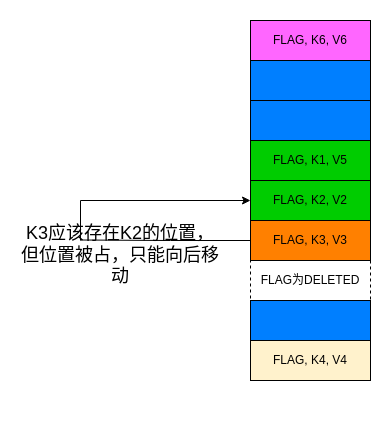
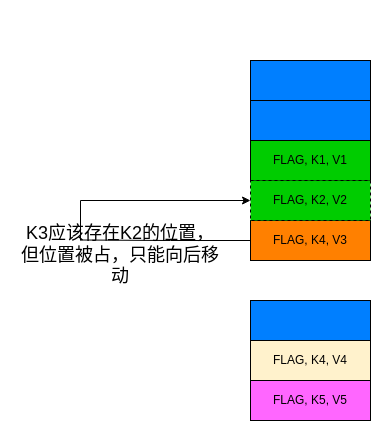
node "FLAG, K6, V6": removed
node "FLAG, K1, V5": label "FLAG, K1, V5" -> "FLAG, K1, V1"
node "FLAG, K2, V2": style solid -> dashed
node "FLAG, K3, V3": label "FLAG, K3, V3" -> "FLAG, K4, V3"
node "FLAG为DELETED": removed
node "FLAG, K5, V5": added
